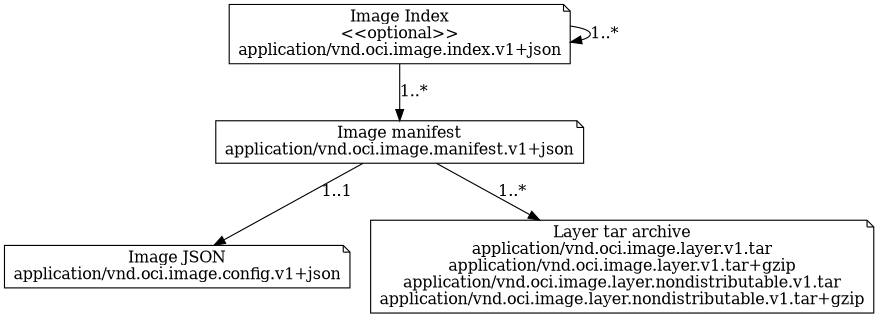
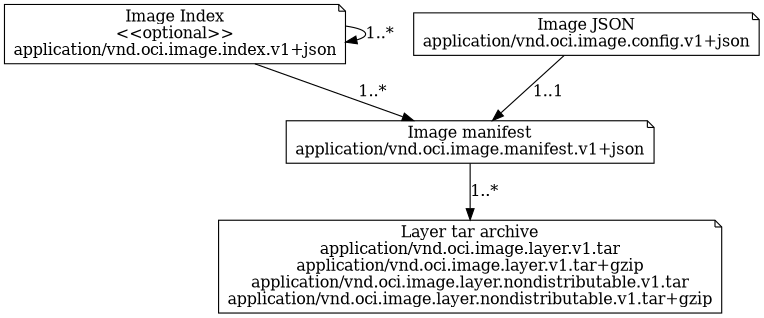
edge "Image manifest application/vnd.oci.image.manifest.v1+json" -> "Image JSON application/vnd.oci.image.config.v1+json": reversed
